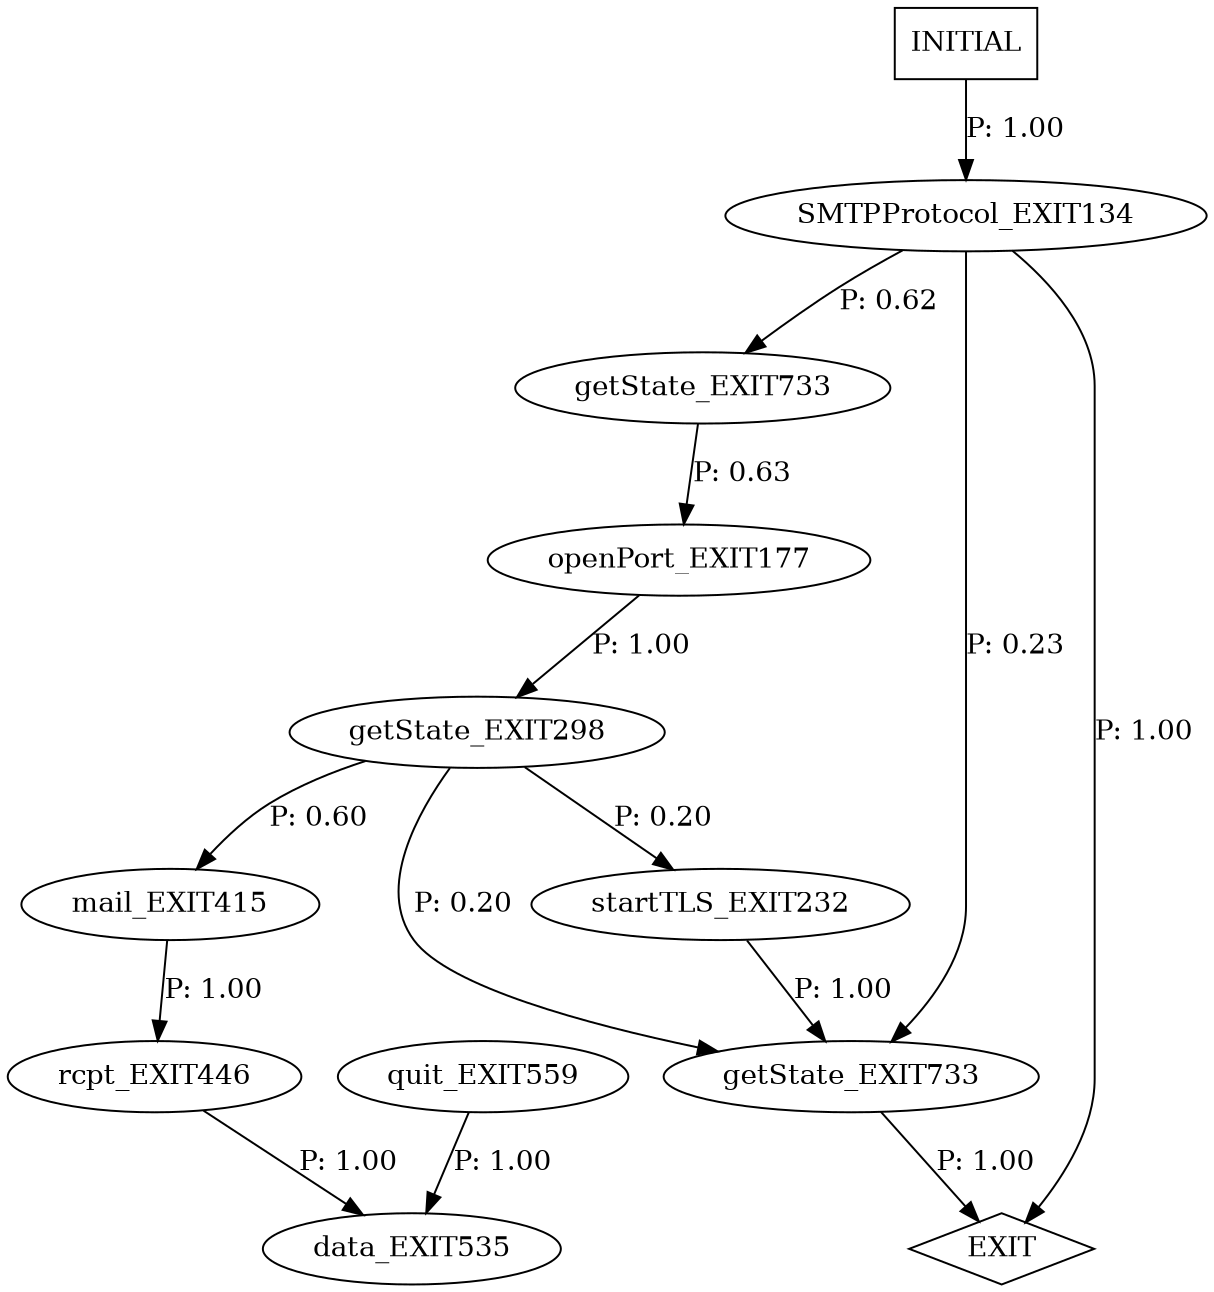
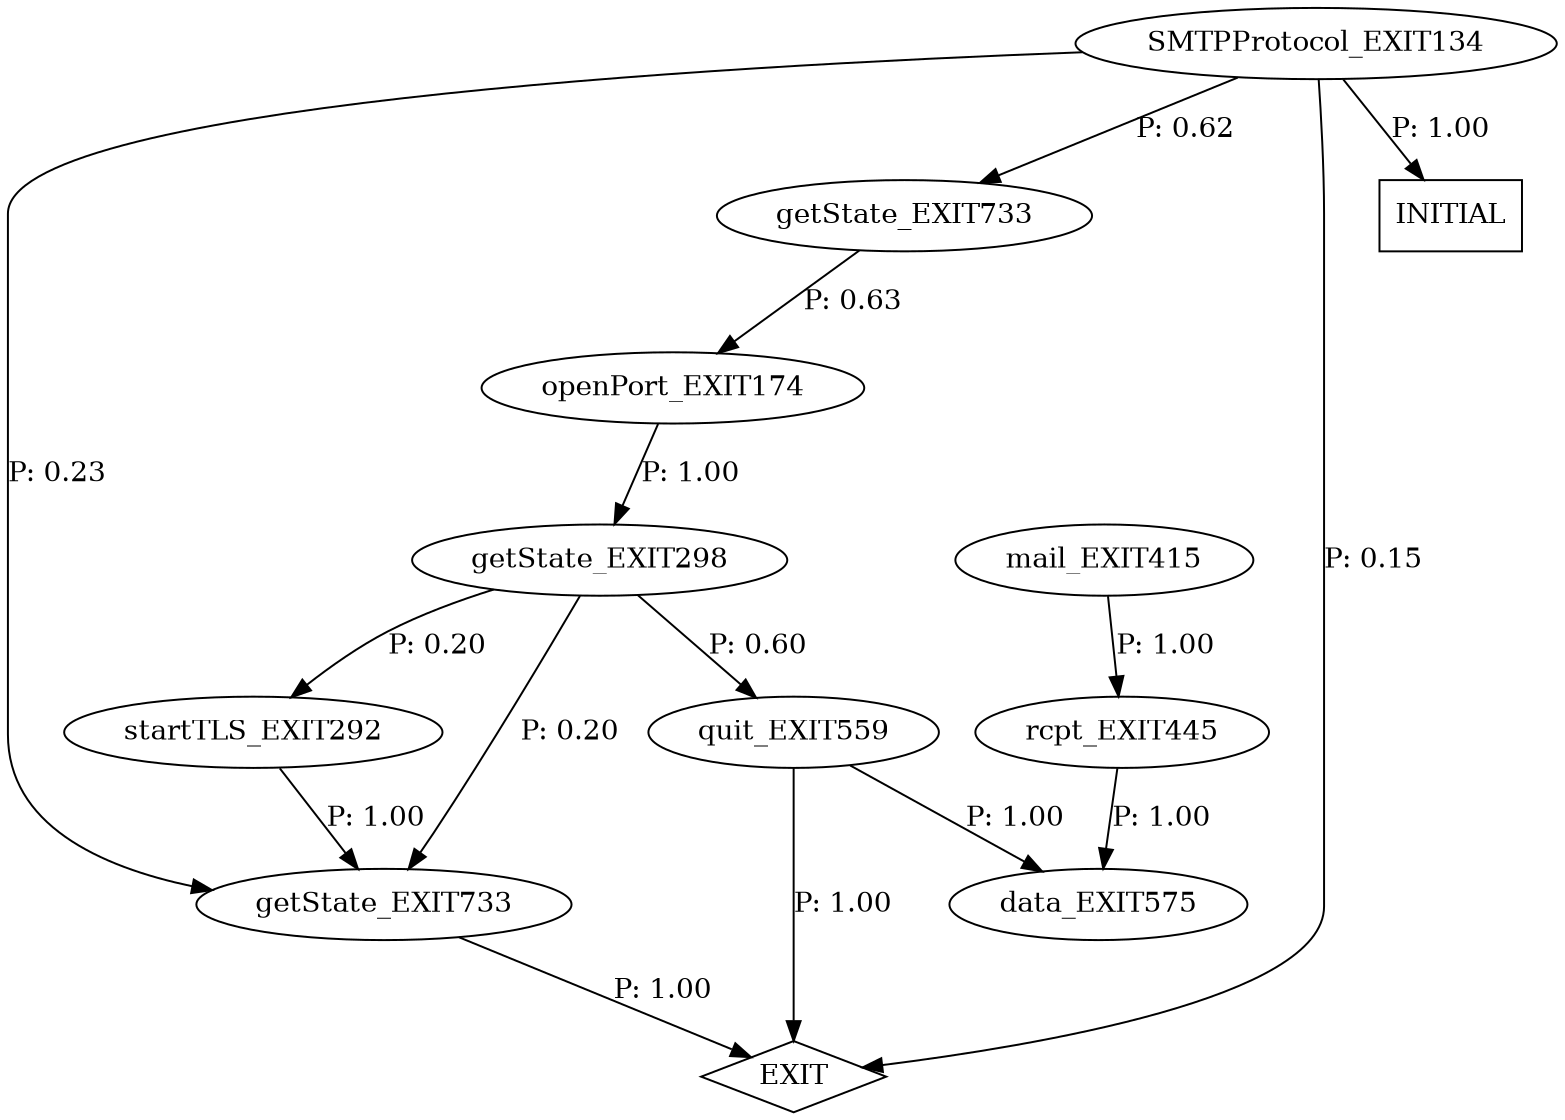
edge "INITIAL" -> "SMTPProtocol_EXIT134": reversed
node "openPort_EXIT177": label "openPort_EXIT177" -> "openPort_EXIT174"
edge "SMTPProtocol_EXIT134" -> "EXIT": label "P: 1.00" -> "P: 0.15"
edge "getState_EXIT298" -> "mail_EXIT415": now "getState_EXIT298" -> "quit_EXIT559"
edge "quit_EXIT559" -> "EXIT": added, label "P: 1.00"
node "startTLS_EXIT232": label "startTLS_EXIT232" -> "startTLS_EXIT292"
node "rcpt_EXIT446": label "rcpt_EXIT446" -> "rcpt_EXIT445"
node "data_EXIT535": label "data_EXIT535" -> "data_EXIT575"
